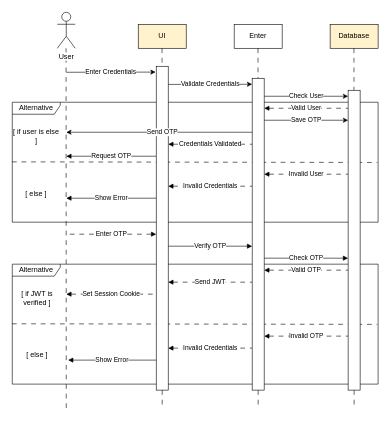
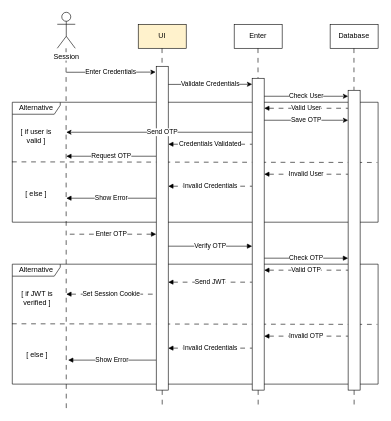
node "Database": fillcolor #fff2cc -> #ffffff
node "User": label "User" -> "Session"
node "[ if user is else ]": label "[ if user is else ]" -> "[ if user is valid ]"
